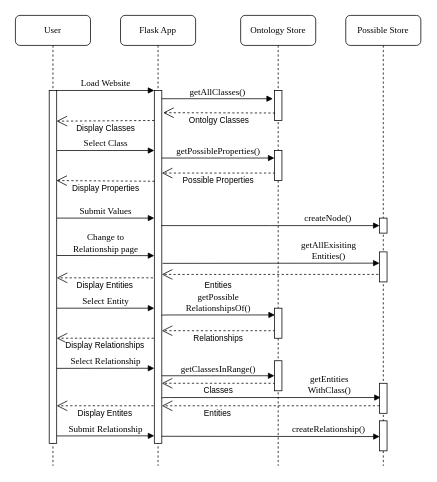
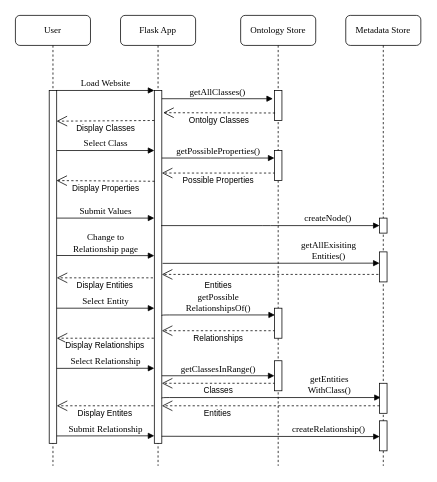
node "Possible Store": label "Possible Store" -> "Metadata Store"
